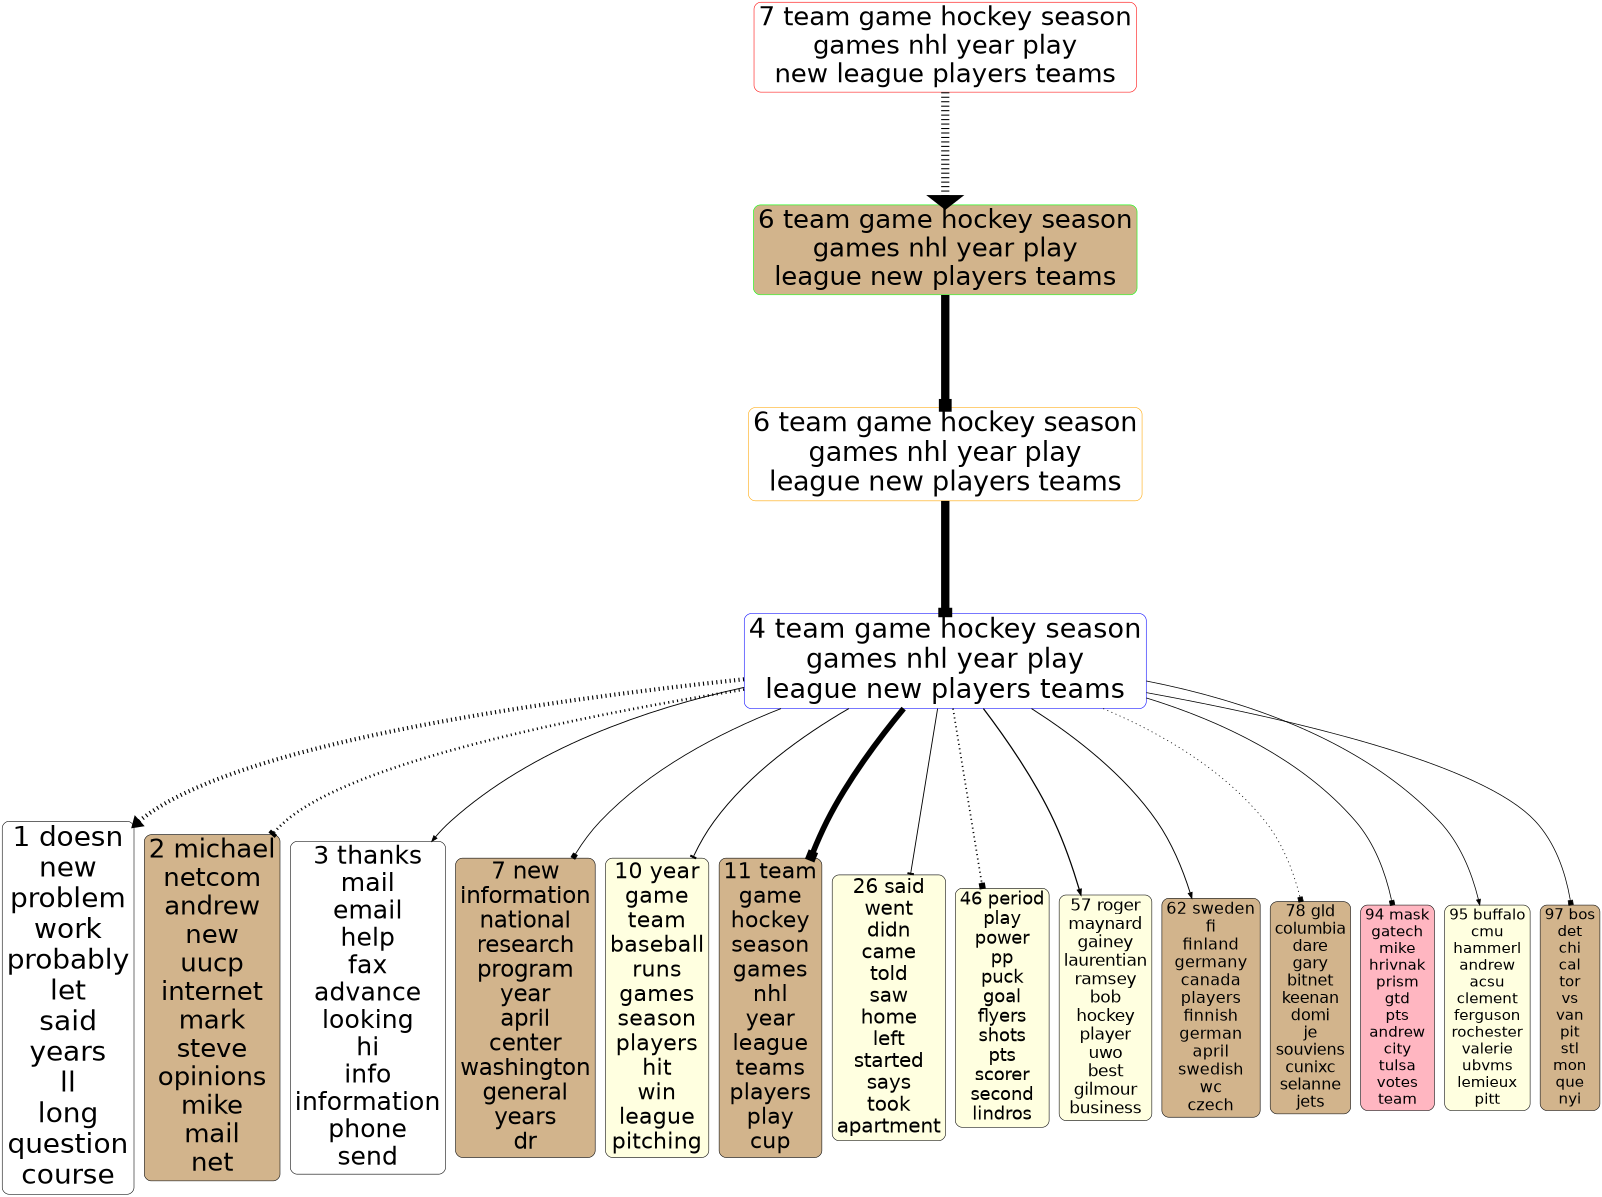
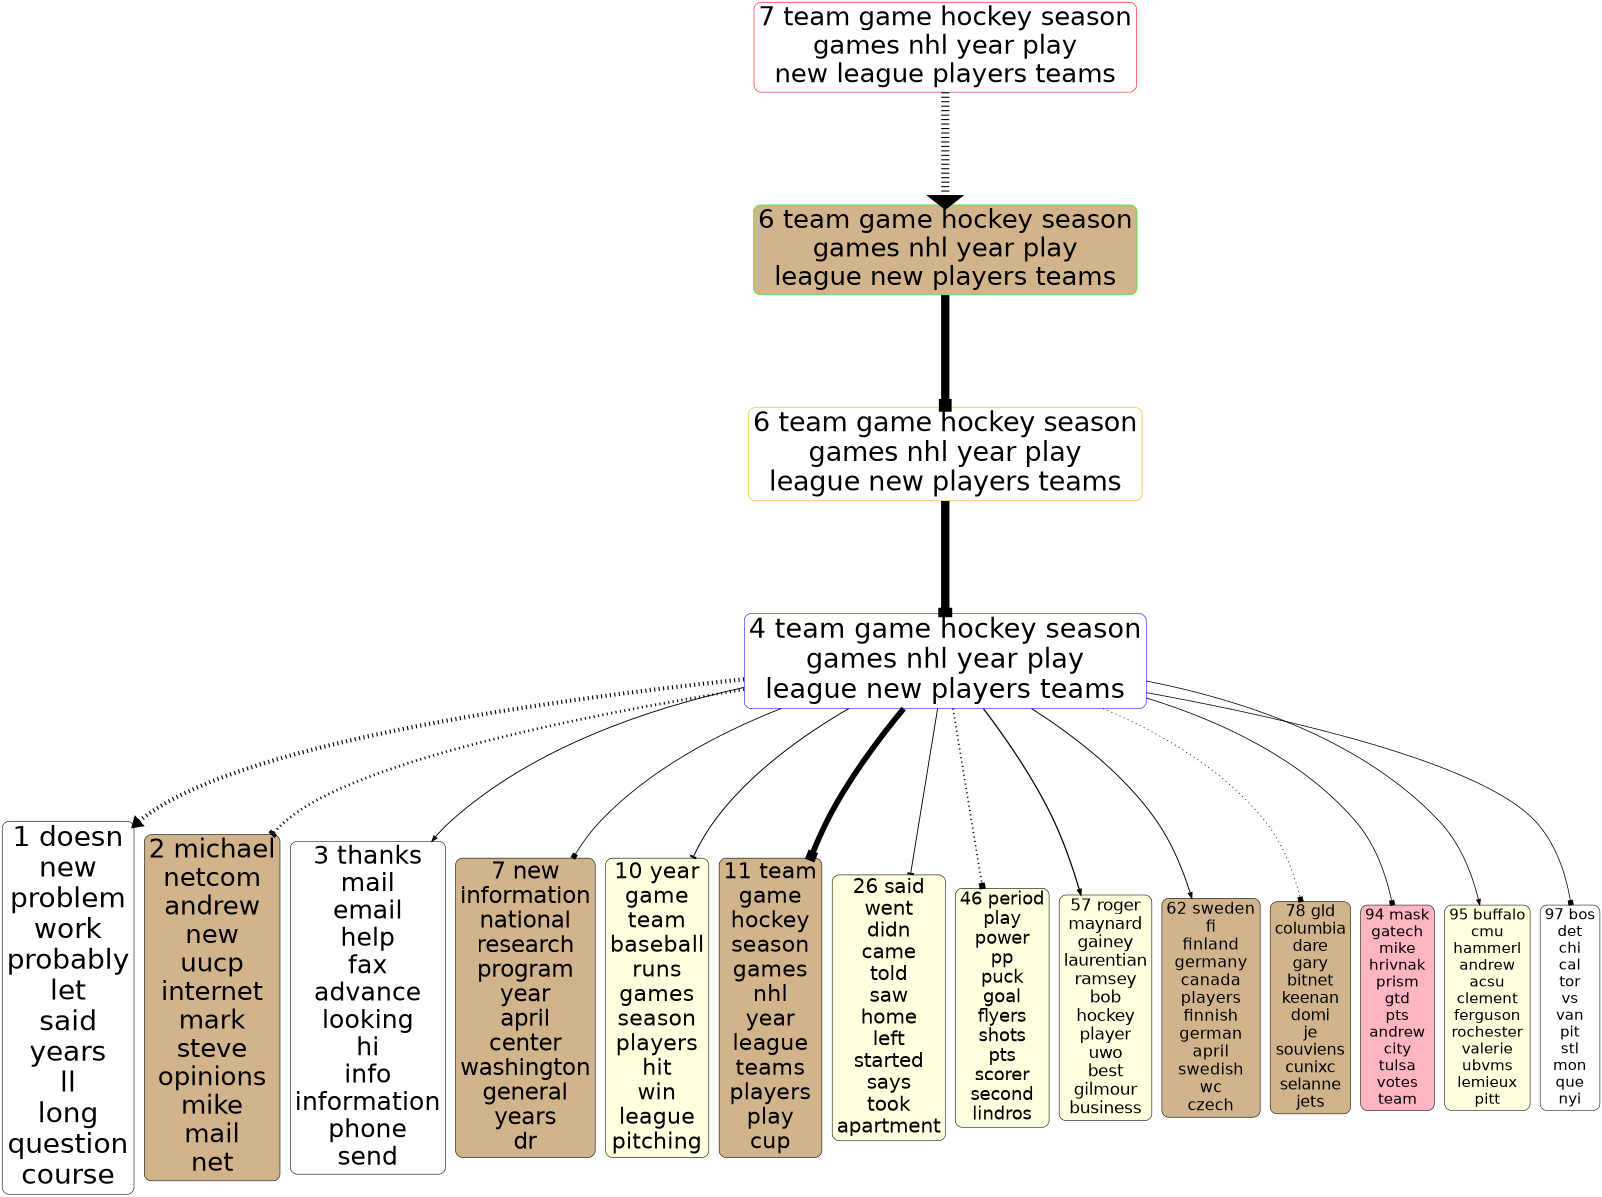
node "97 bos det chi cal tor vs van pit stl mon que nyi": fillcolor tan -> white
